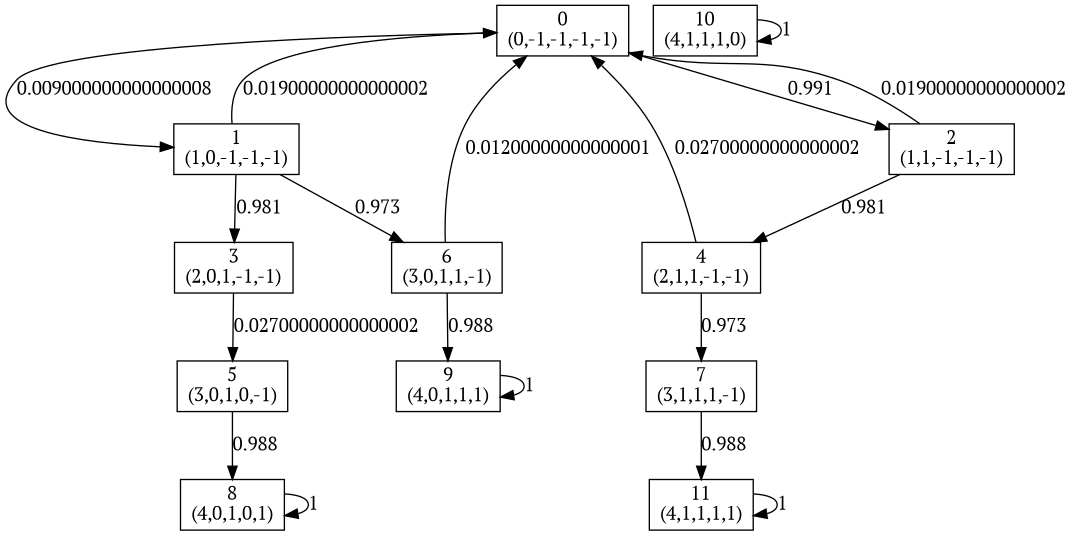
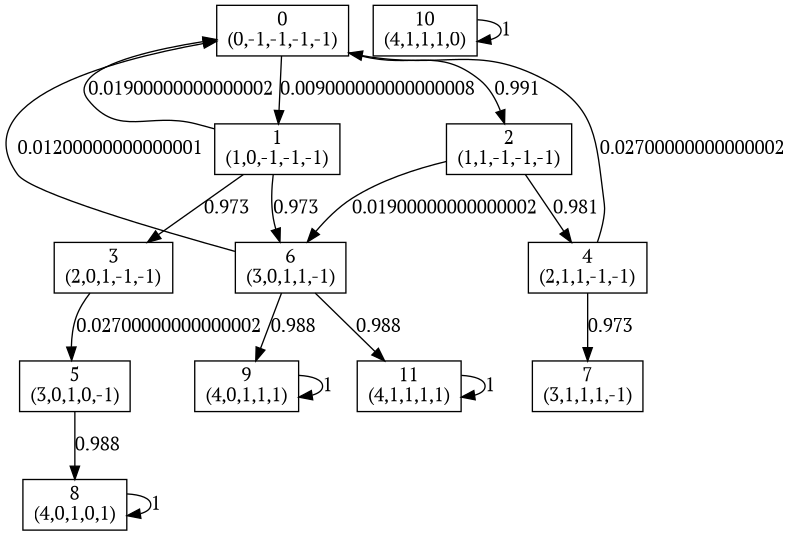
edge "2 (1,1,-1,-1,-1)" -> "0 (0,-1,-1,-1,-1)": now "2 (1,1,-1,-1,-1)" -> "6 (3,0,1,1,-1)"
edge "1 (1,0,-1,-1,-1)" -> "3 (2,0,1,-1,-1)": label "0.981" -> "0.973"
edge "7 (3,1,1,1,-1)" -> "11 (4,1,1,1,1)": now "6 (3,0,1,1,-1)" -> "11 (4,1,1,1,1)"
